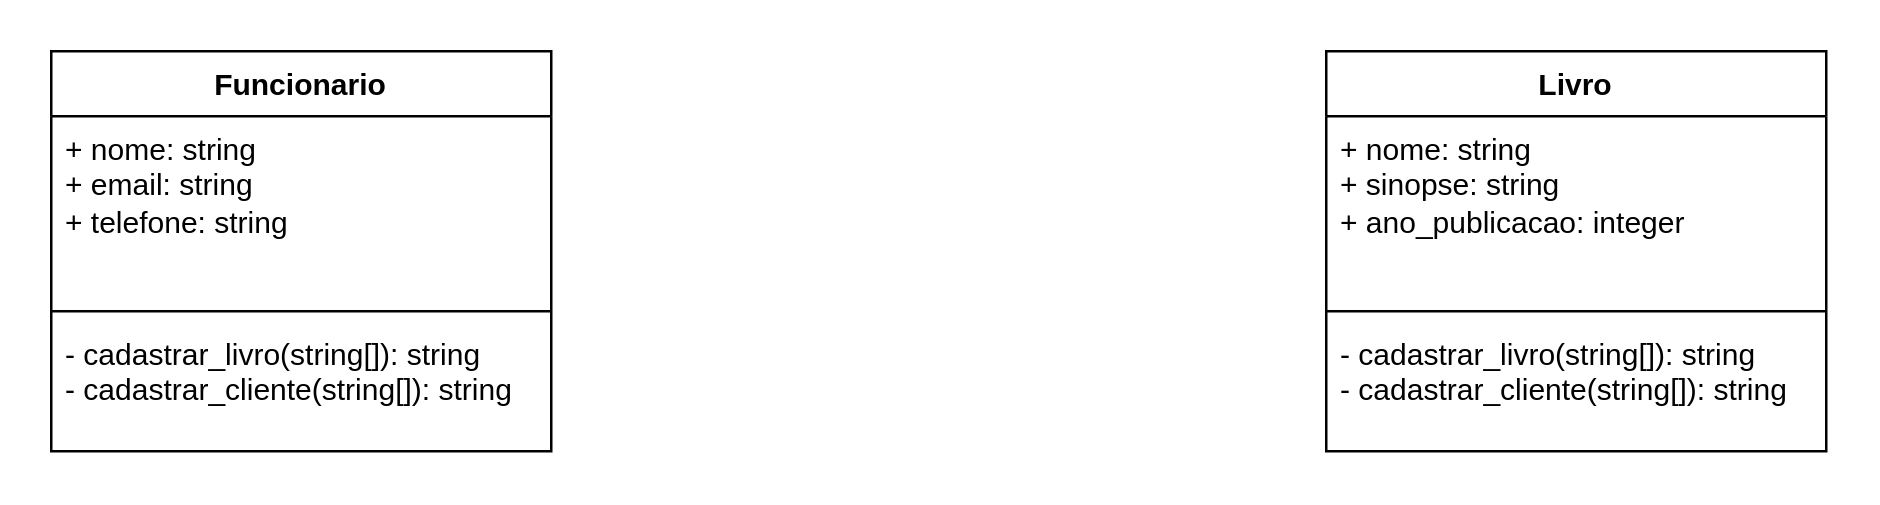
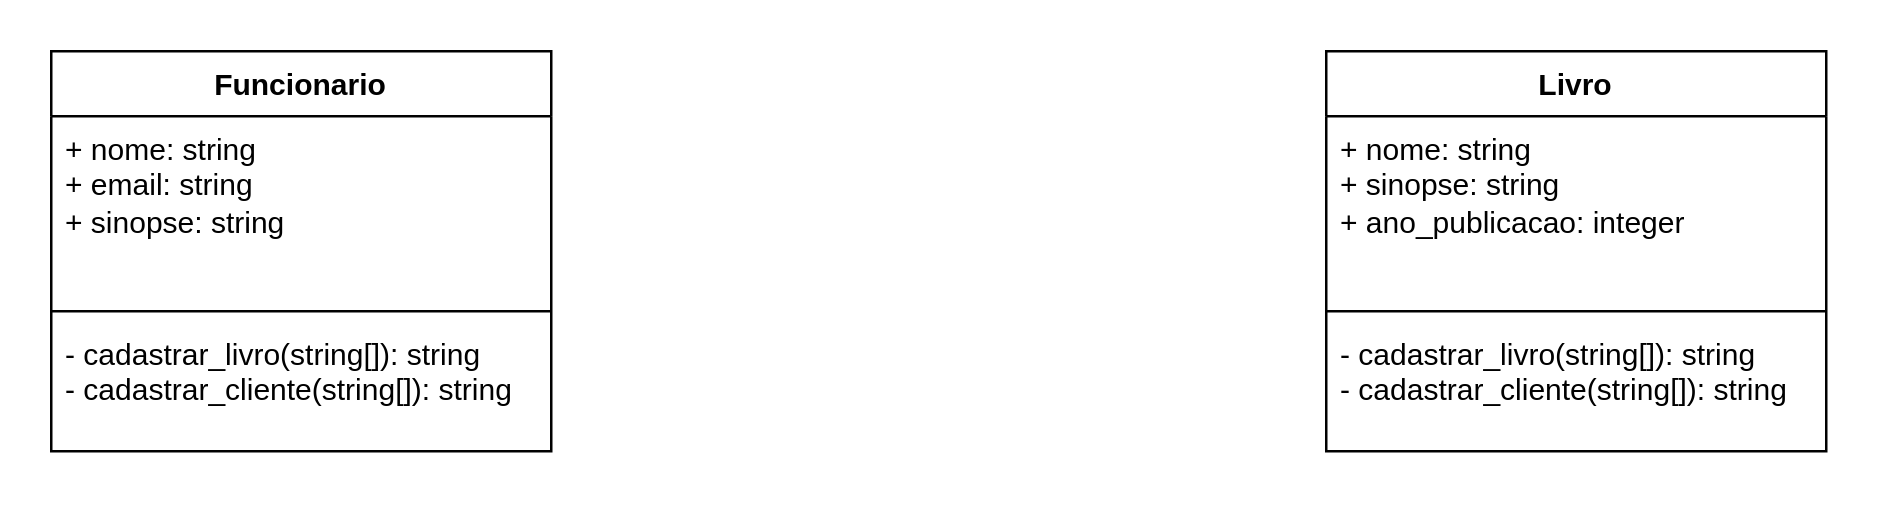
node "+ nome: string + email: string + telefone: string": label "+ nome: string + email: string + telefone: string" -> "+ nome: string + email: string + sinopse: string"
